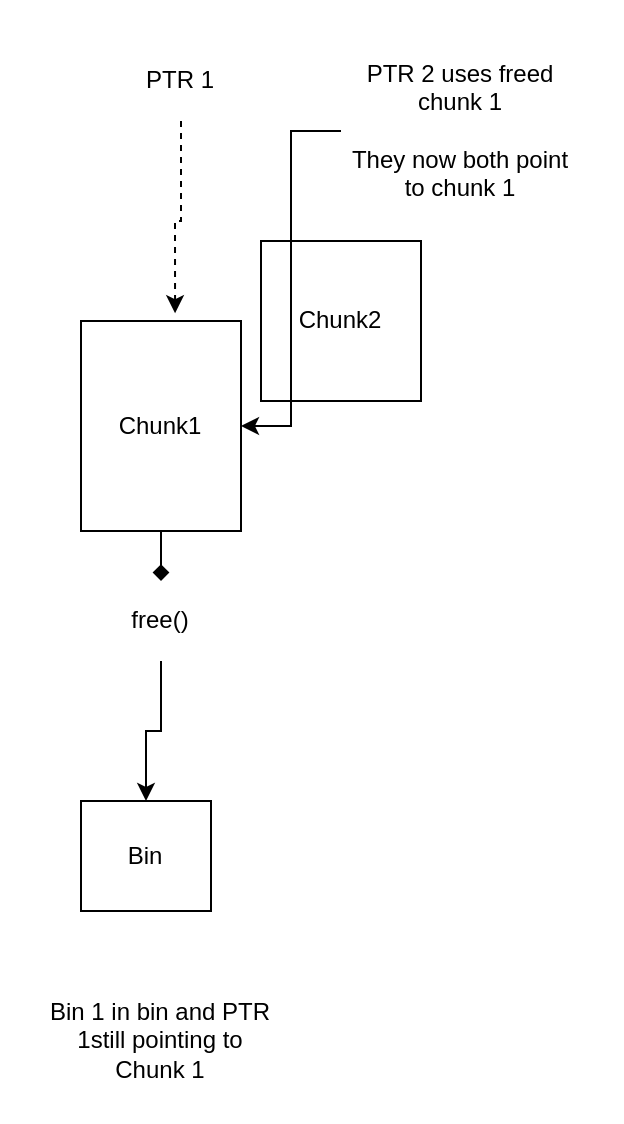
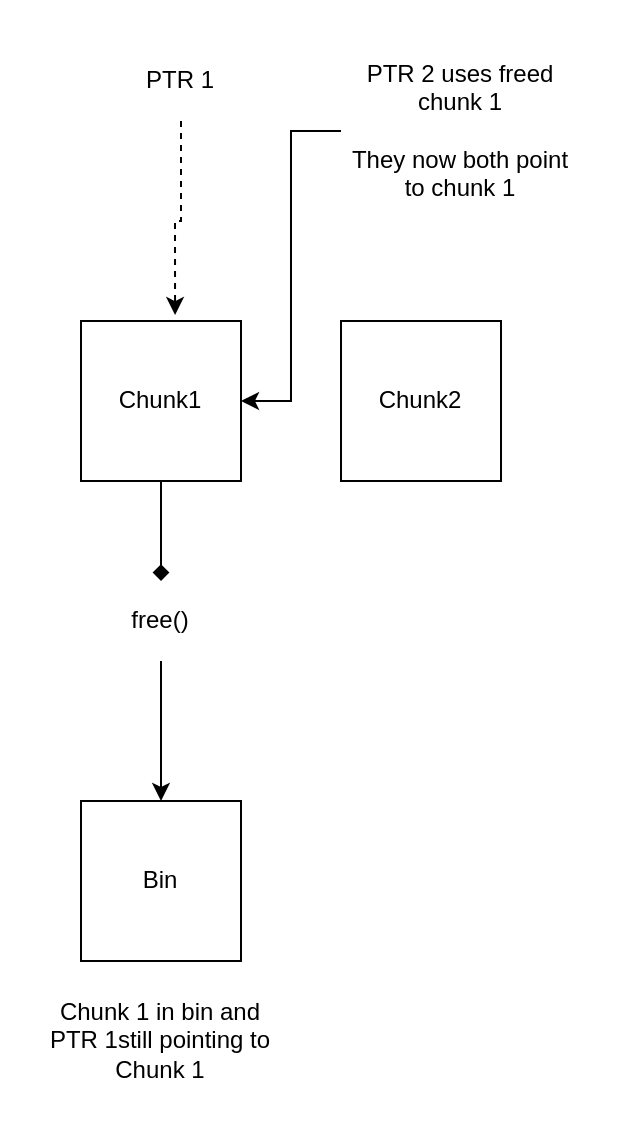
node "Chunk2": moved (341, 321) -> (421, 401)
node "Chunk1": size 160x210 -> 160x160
node "Bin": size 130x110 -> 160x160
node "Bin 1 in bin and PTR 1still pointing to Chunk 1": label "Bin 1 in bin and PTR 1still pointing to Chunk 1" -> "Chunk 1 in bin and PTR 1still pointing to Chunk 1"
